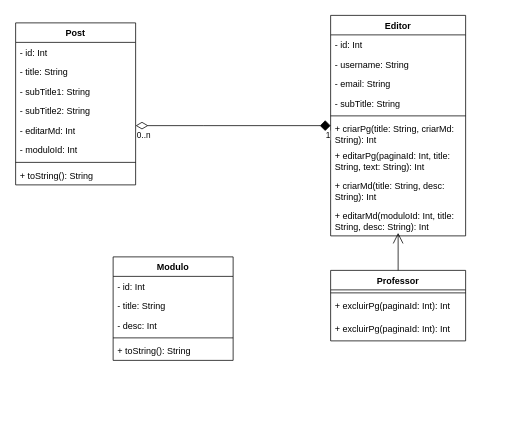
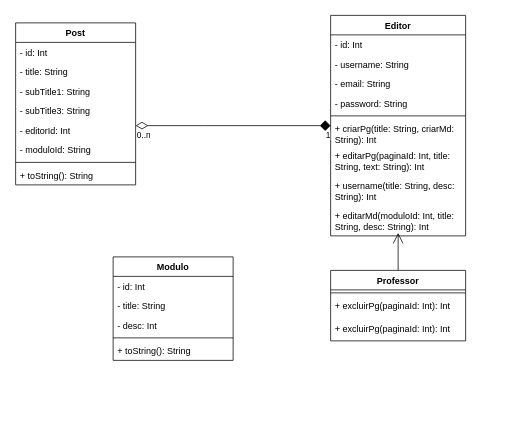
node "- subTitle: String": label "- subTitle: String" -> "- password: String"
node "- subTitle2: String": label "- subTitle2: String" -> "- subTitle3: String"
node "- editarMd: Int": label "- editarMd: Int" -> "- editorId: Int"
node "- moduloId: Int": label "- moduloId: Int" -> "- moduloId: String"
node "+ criarMd(title: String, desc: String): Int": label "+ criarMd(title: String, desc: String): Int" -> "+ username(title: String, desc: String): Int"
